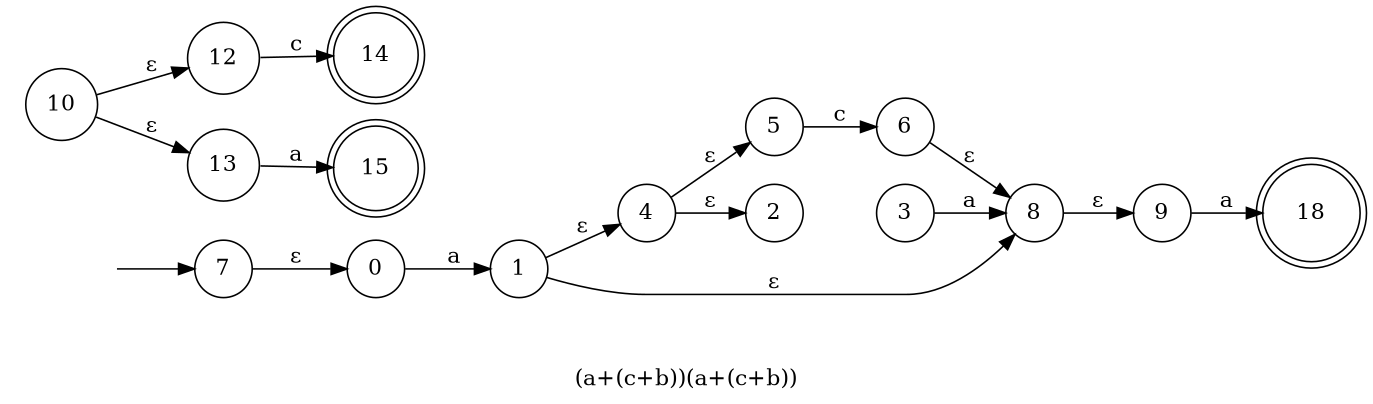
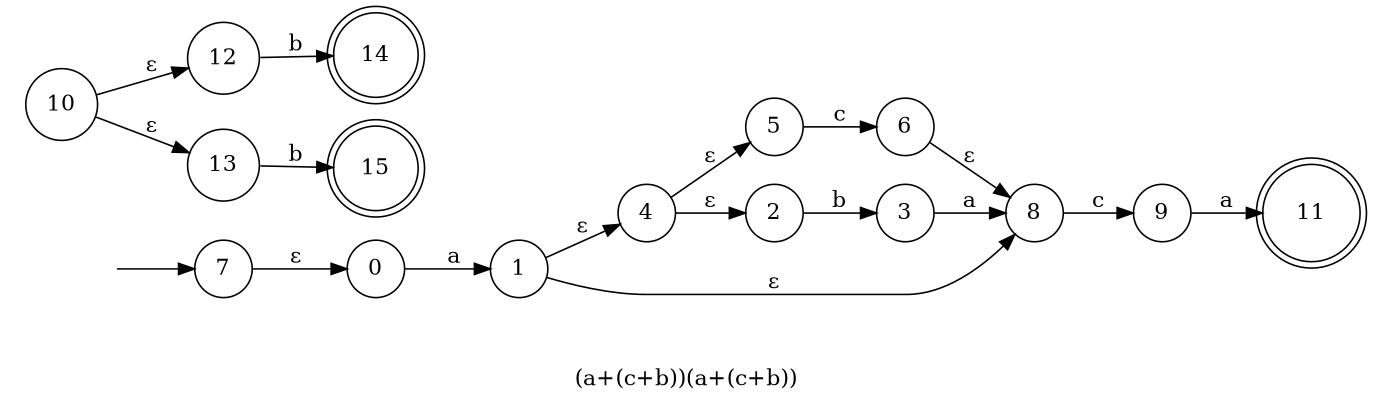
edge "12" -> "14": label "c" -> "b"
edge "13" -> "15": label "a" -> "b"
edge "8" -> "9": label "ε" -> "c"
edge "2" -> "3": added, label "b"
node "18": label "18" -> "11"
